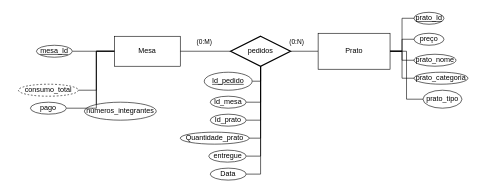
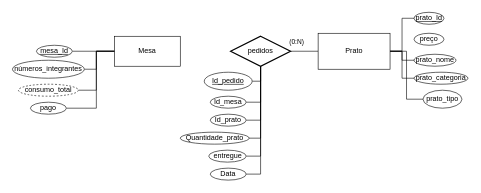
edge "preço" -- "Prato": removed
edge "Mesa" -- "pedidos": removed, label "(0:M)"
node "números_integrantes": moved (120, 111) -> (48, 69)
